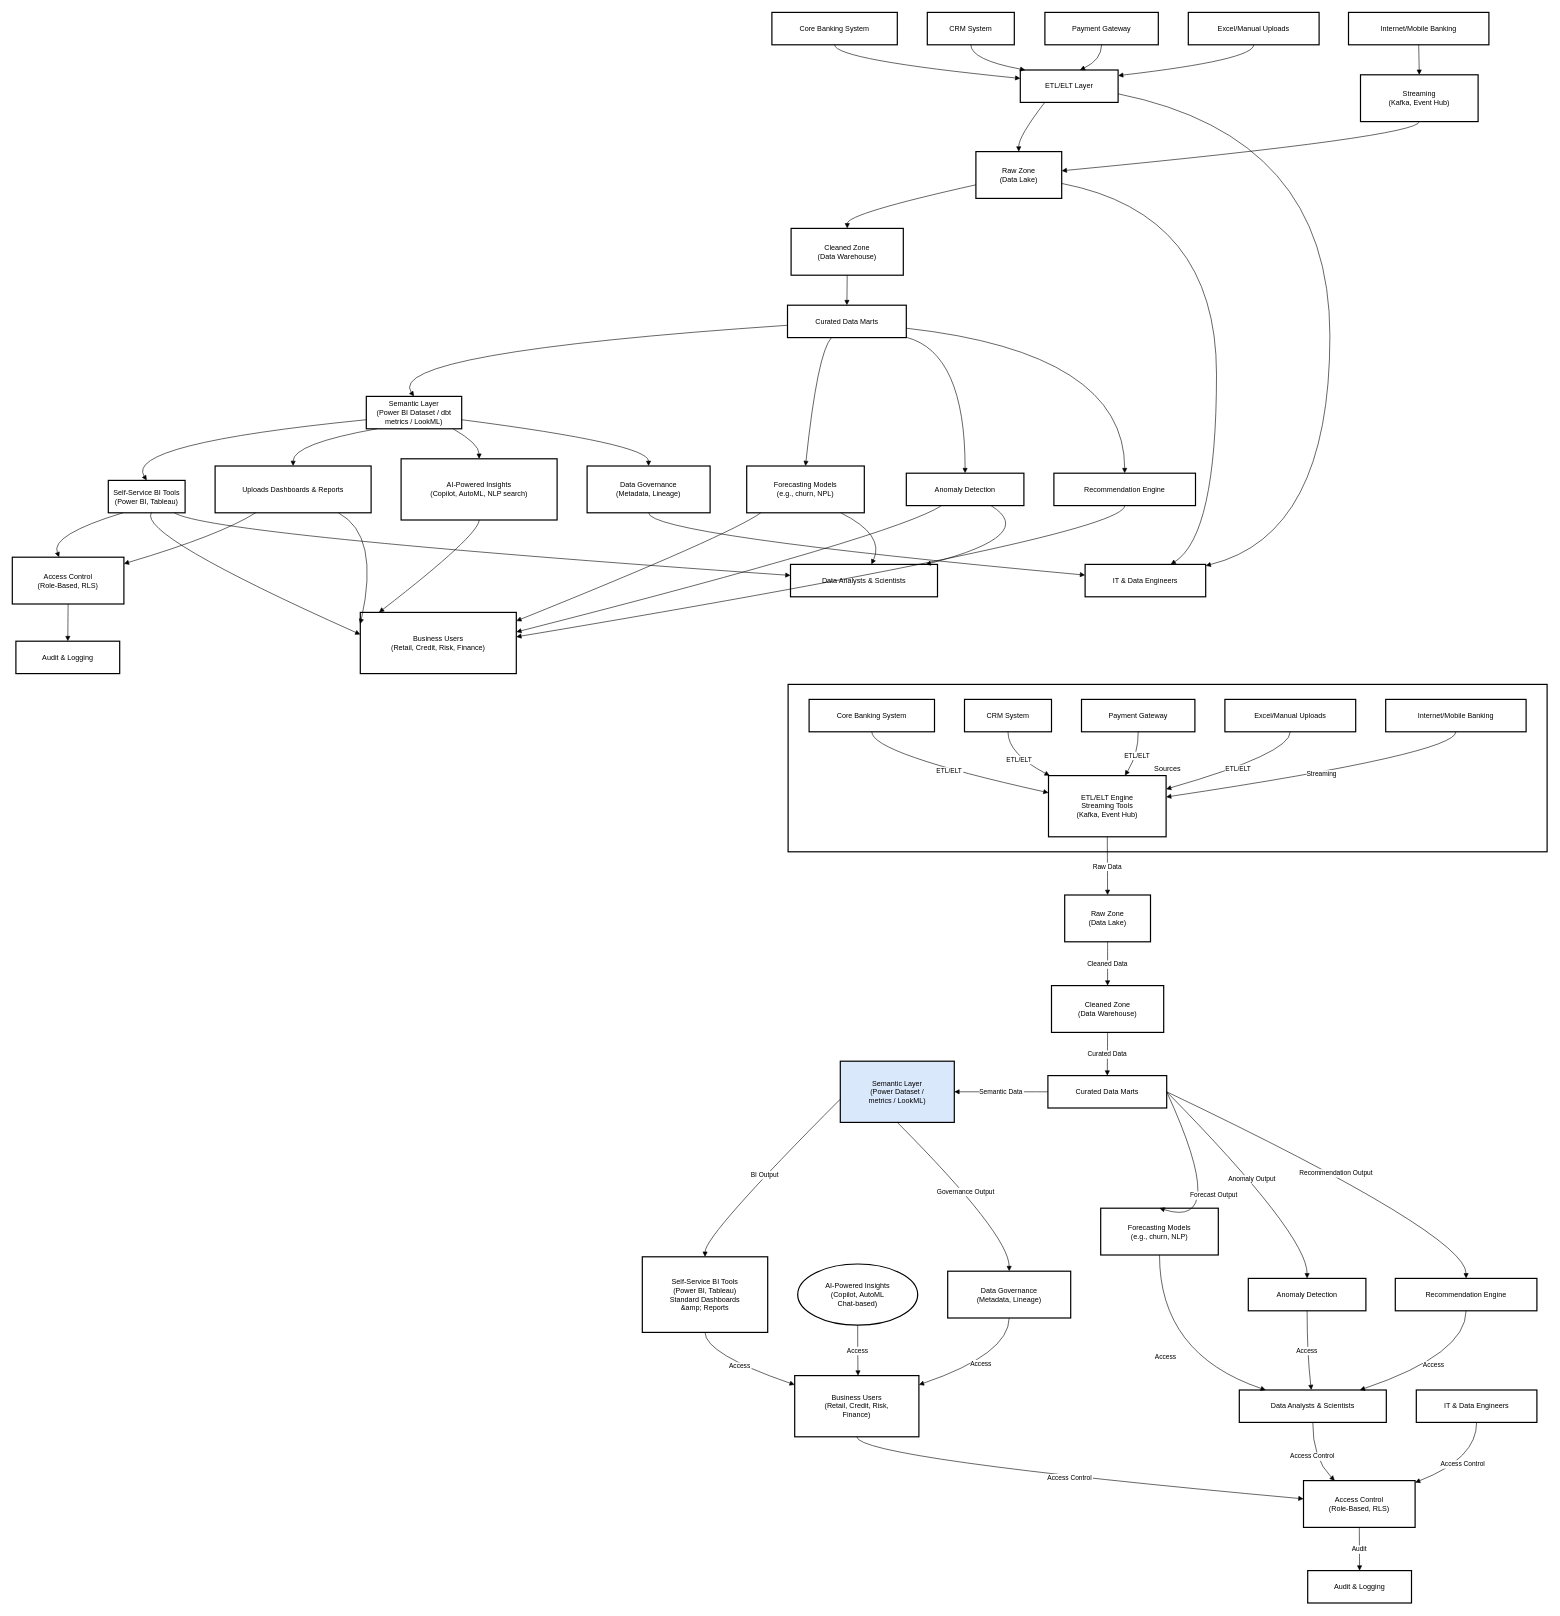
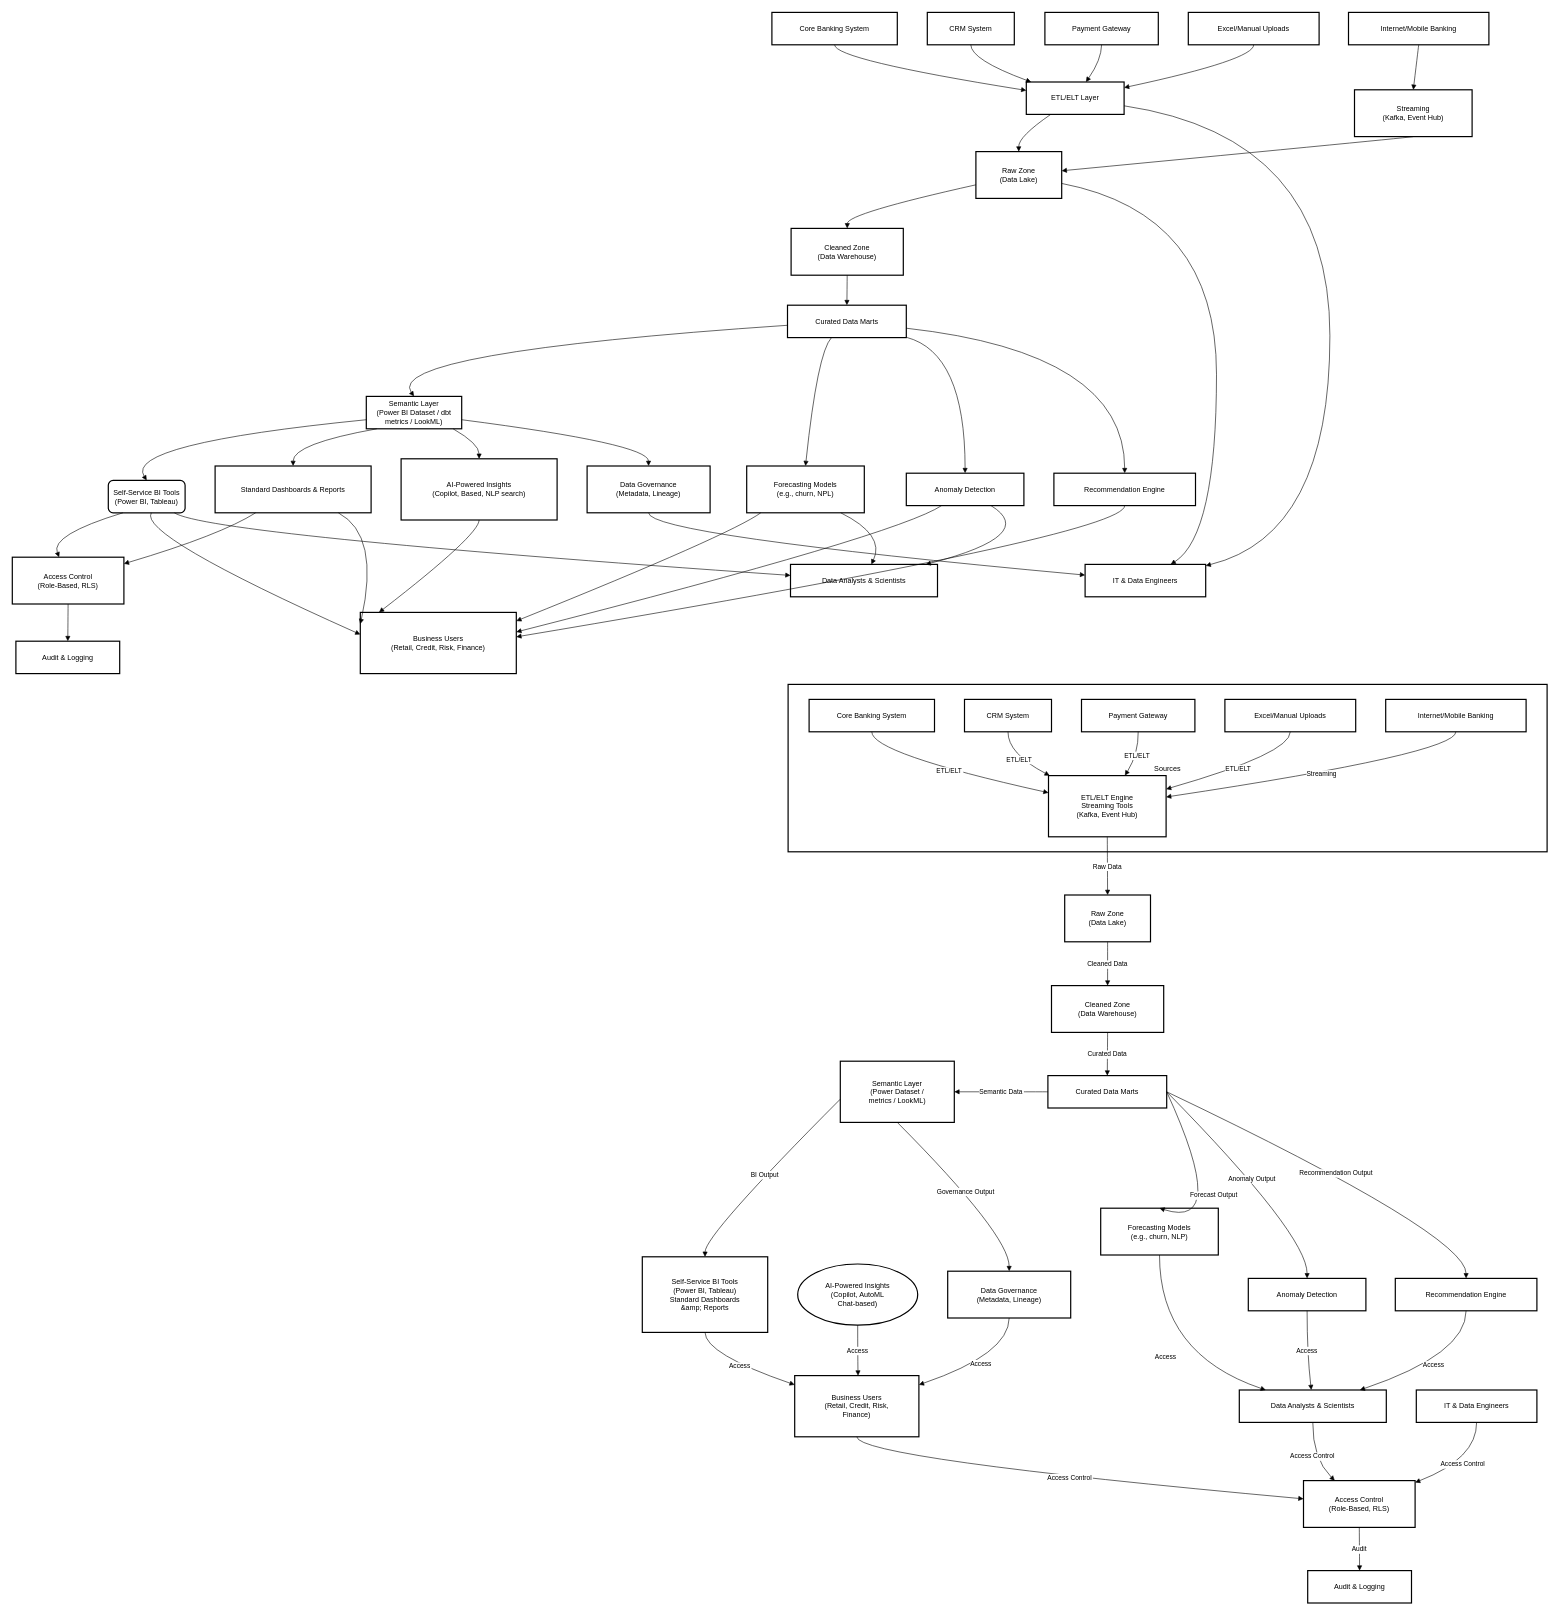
node "ETL/ELT Layer": moved (1069, 86) -> (1075, 98)
node "Streaming (Kafka, Event Hub)": moved (1419, 98) -> (1413, 113)
node "Uploads Dashboards & Reports": label "Uploads Dashboards & Reports" -> "Standard Dashboards & Reports"
node "AI-Powered Insights (Copilot, AutoML, NLP search)": label "AI-Powered Insights (Copilot, AutoML, NLP search)" -> "AI-Powered Insights (Copilot, Based, NLP search)"
node "Self-Service BI Tools (Power BI, Tableau)": shape rectangle -> rounded rectangle
node "Semantic Layer (Power Dataset / metrics / LookML)": fillcolor #dae8fc -> #ffffff
